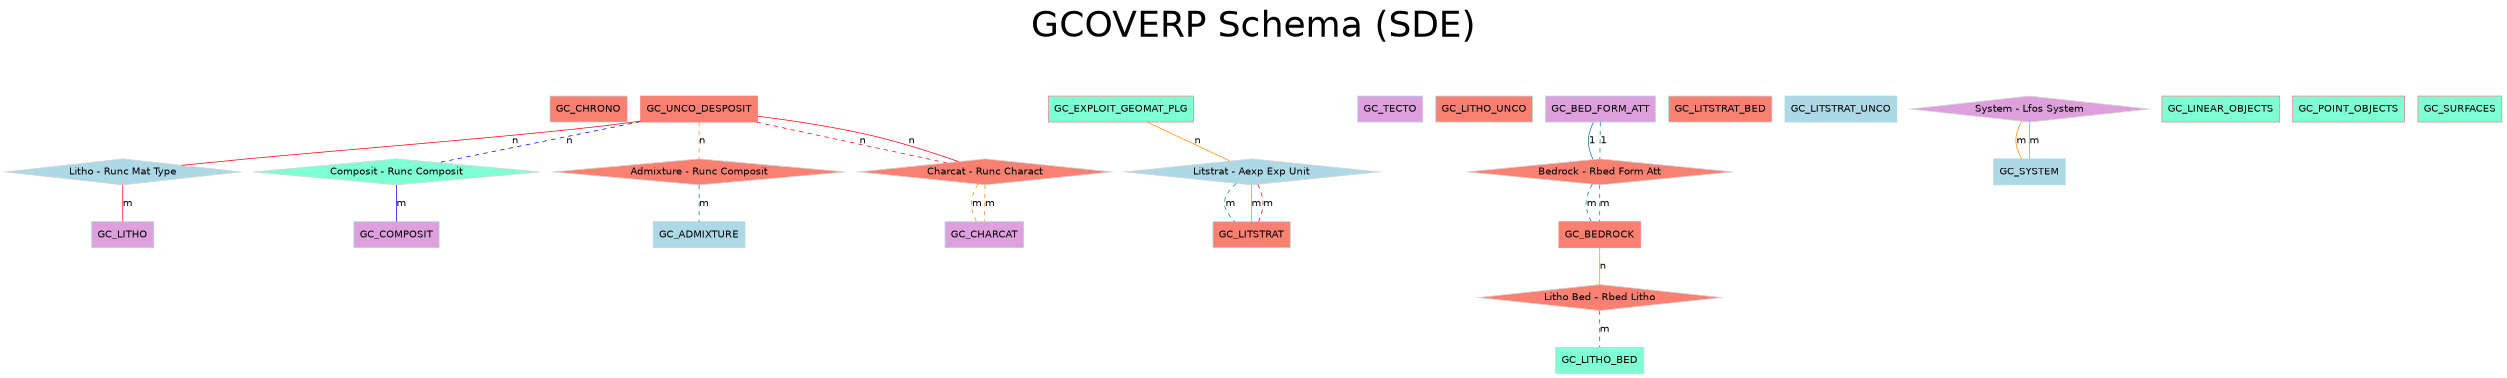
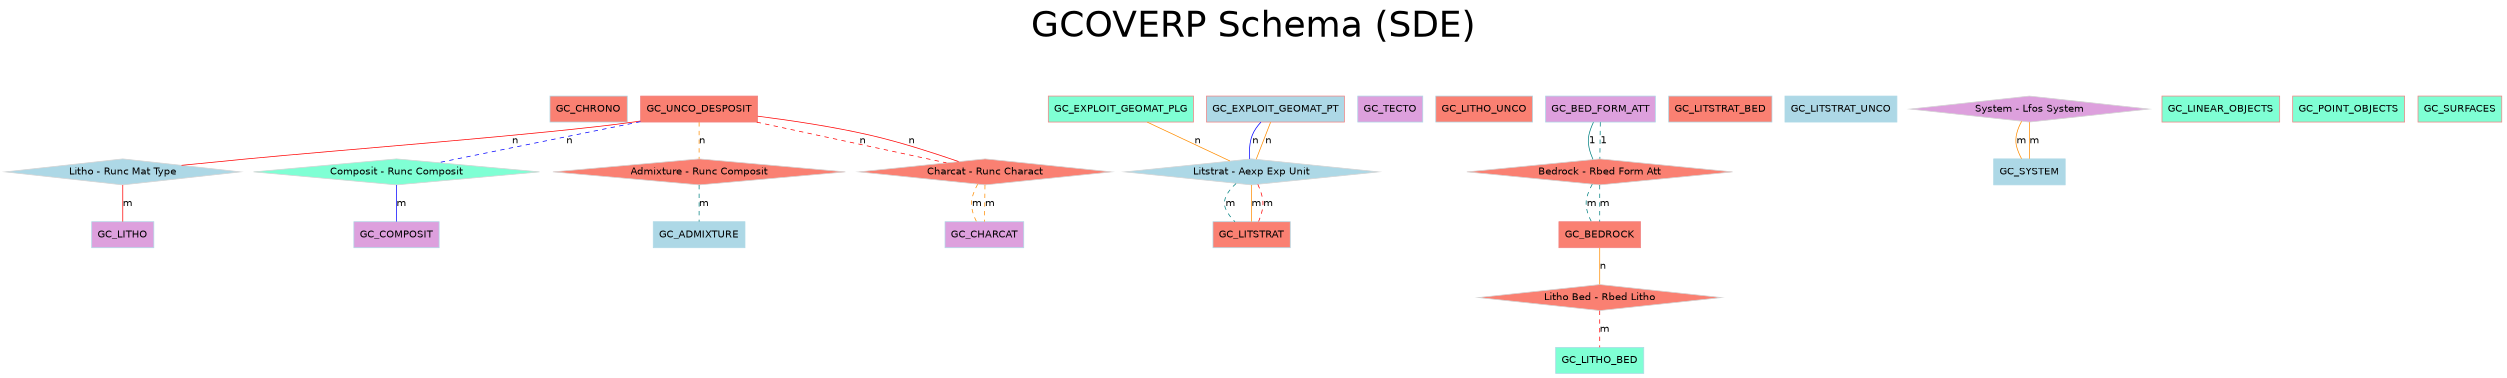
node "GC_EXPLOIT_GEOMAT_PT": added
